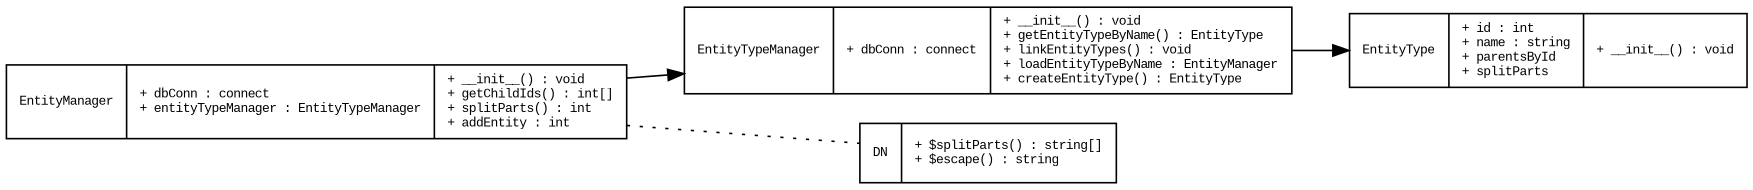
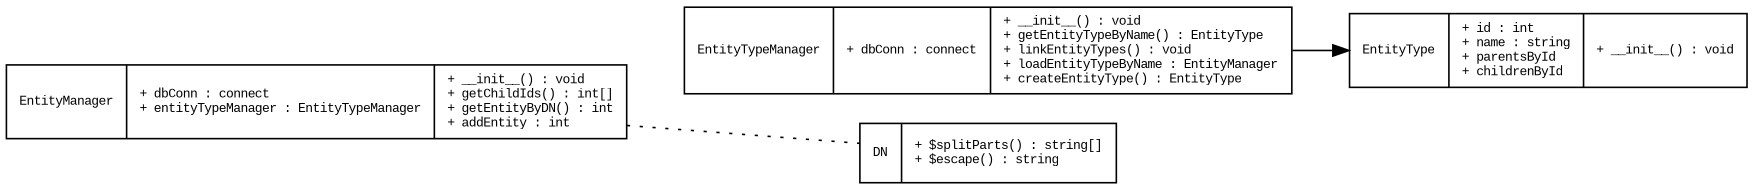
node "EntityType": text "+ splitParts" -> "+ childrenById"
edge "EntityManager" -> "EntityTypeManager": removed
node "EntityManager": text "+ splitParts() : int" -> "+ getEntityByDN() : int"
